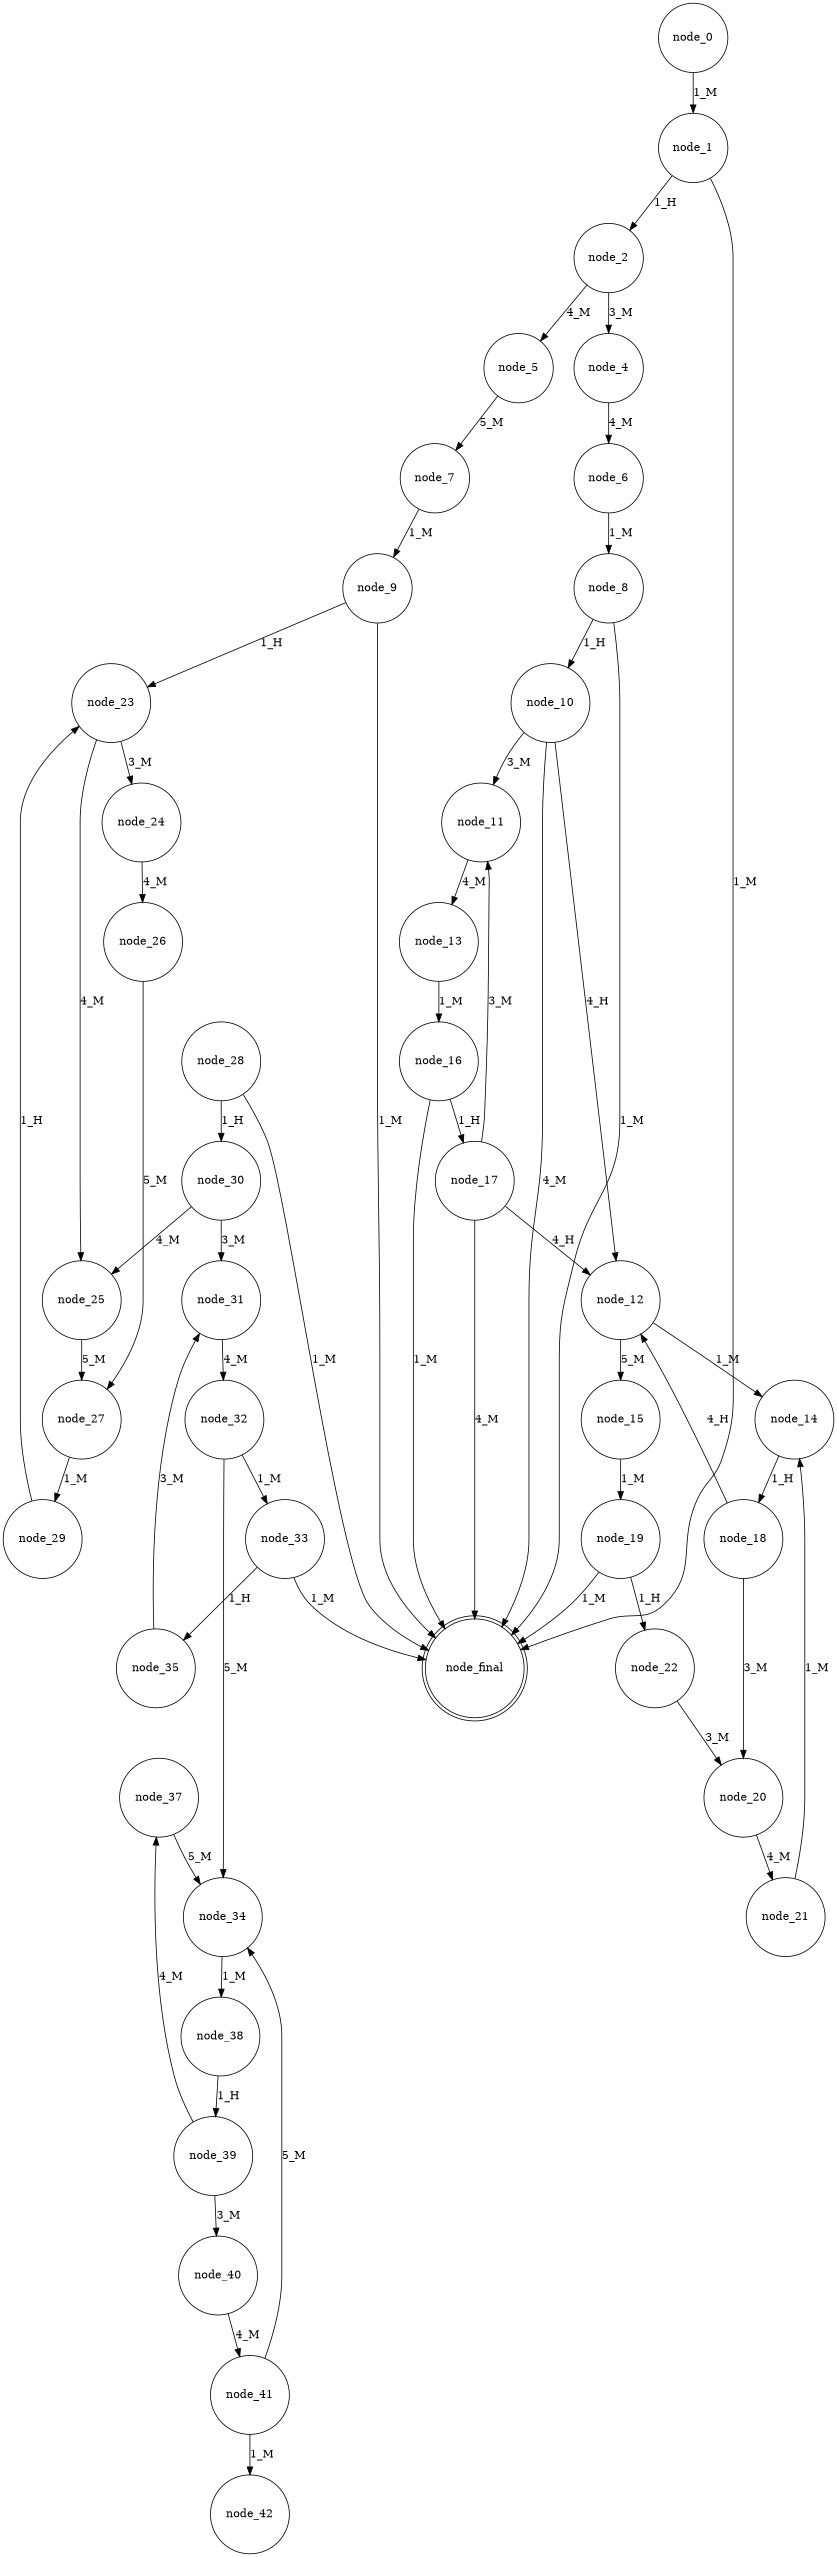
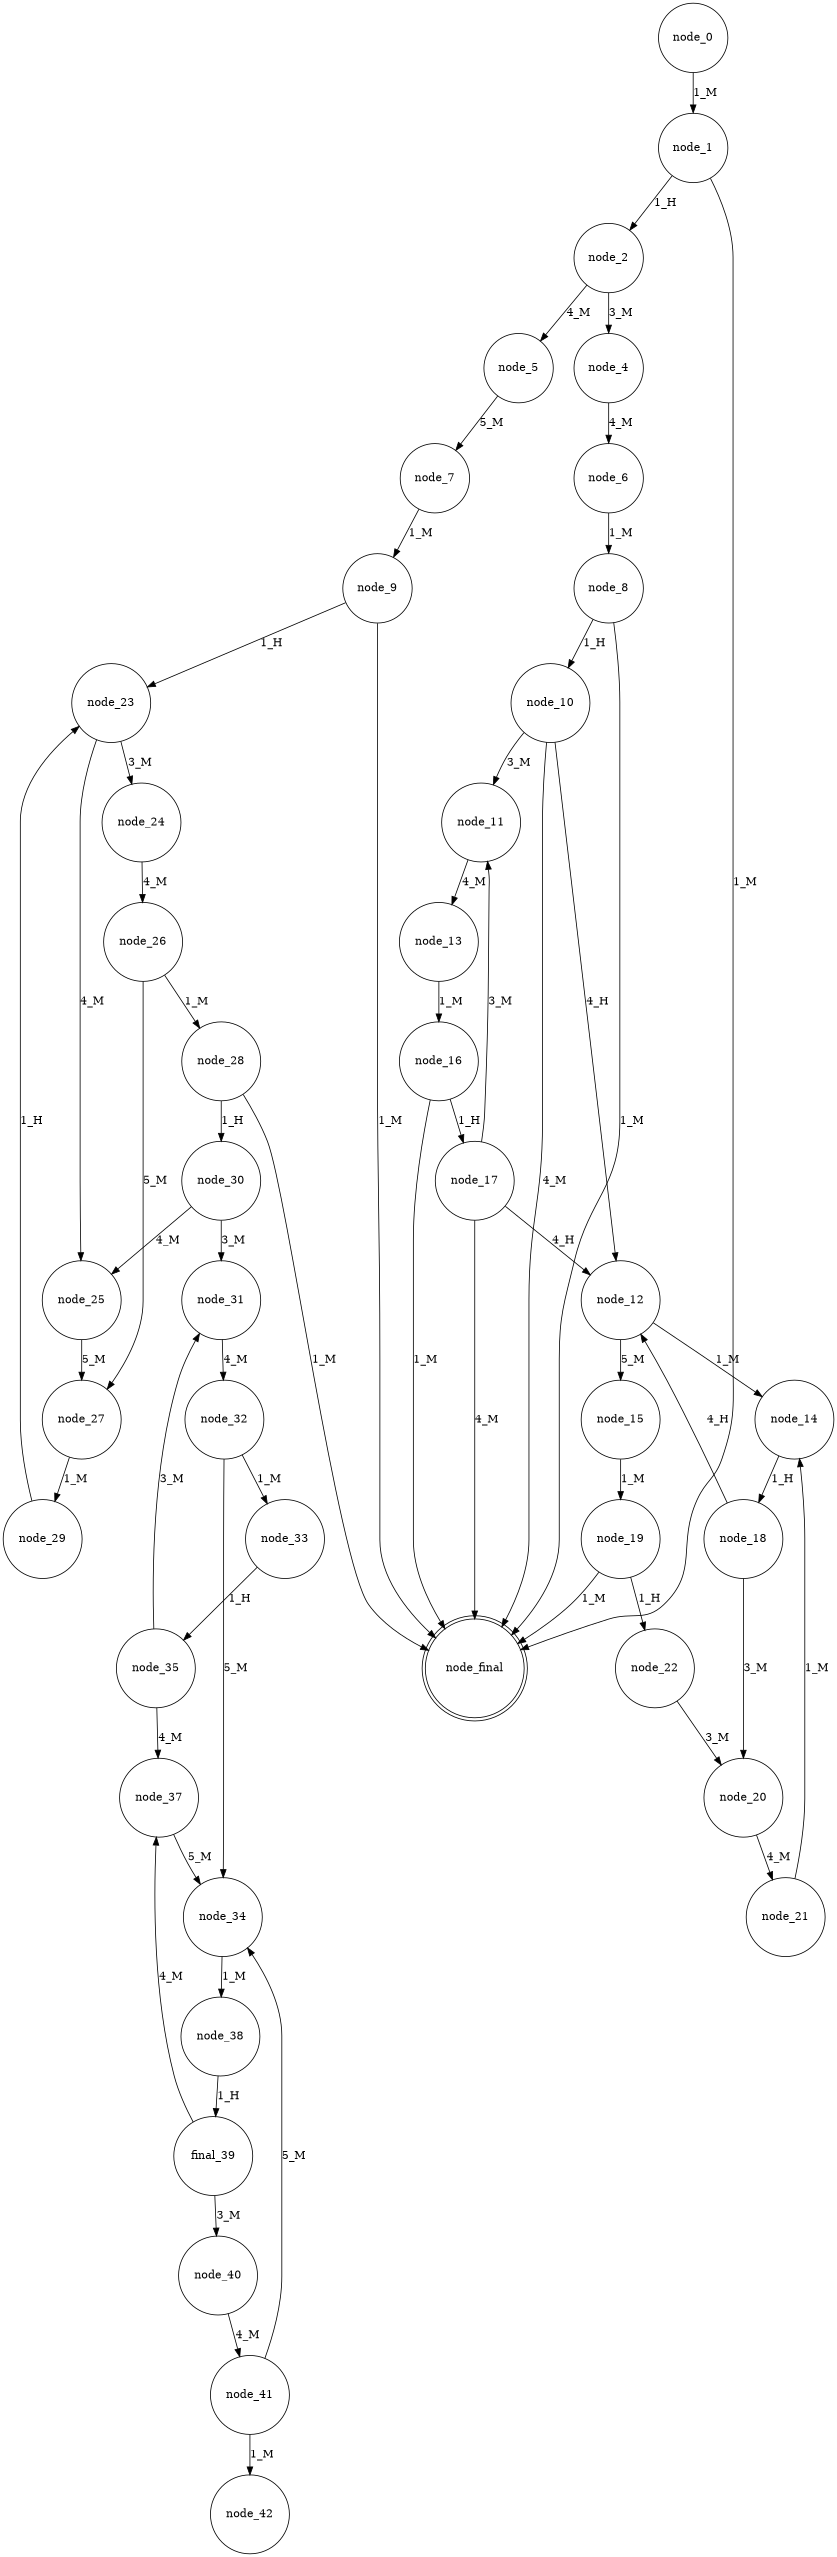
edge "node_26" -> "node_28": added, label "1_M"
edge "node_33" -> "node_final": removed, label "1_M"
edge "node_35" -> "node_37": added, label "4_M"
node "node_39": label "node_39" -> "final_39"
